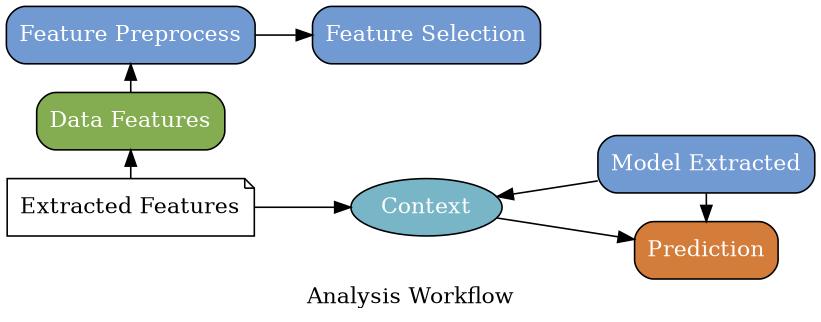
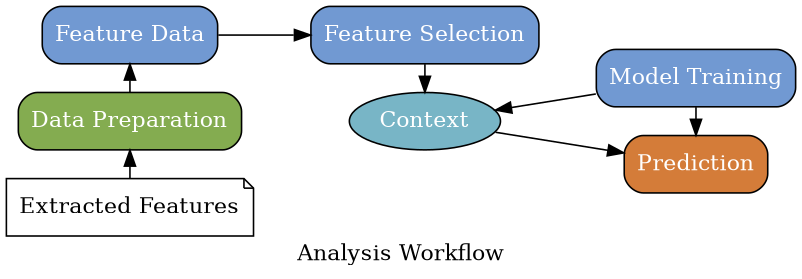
node "Feature Preprocess": label "Feature Preprocess" -> "Feature Data"
node "Data Features": label "Data Features" -> "Data Preparation"
node "Model Extracted": label "Model Extracted" -> "Model Training"
edge "Extracted Features" -> "Context": now "Feature Selection" -> "Context"
